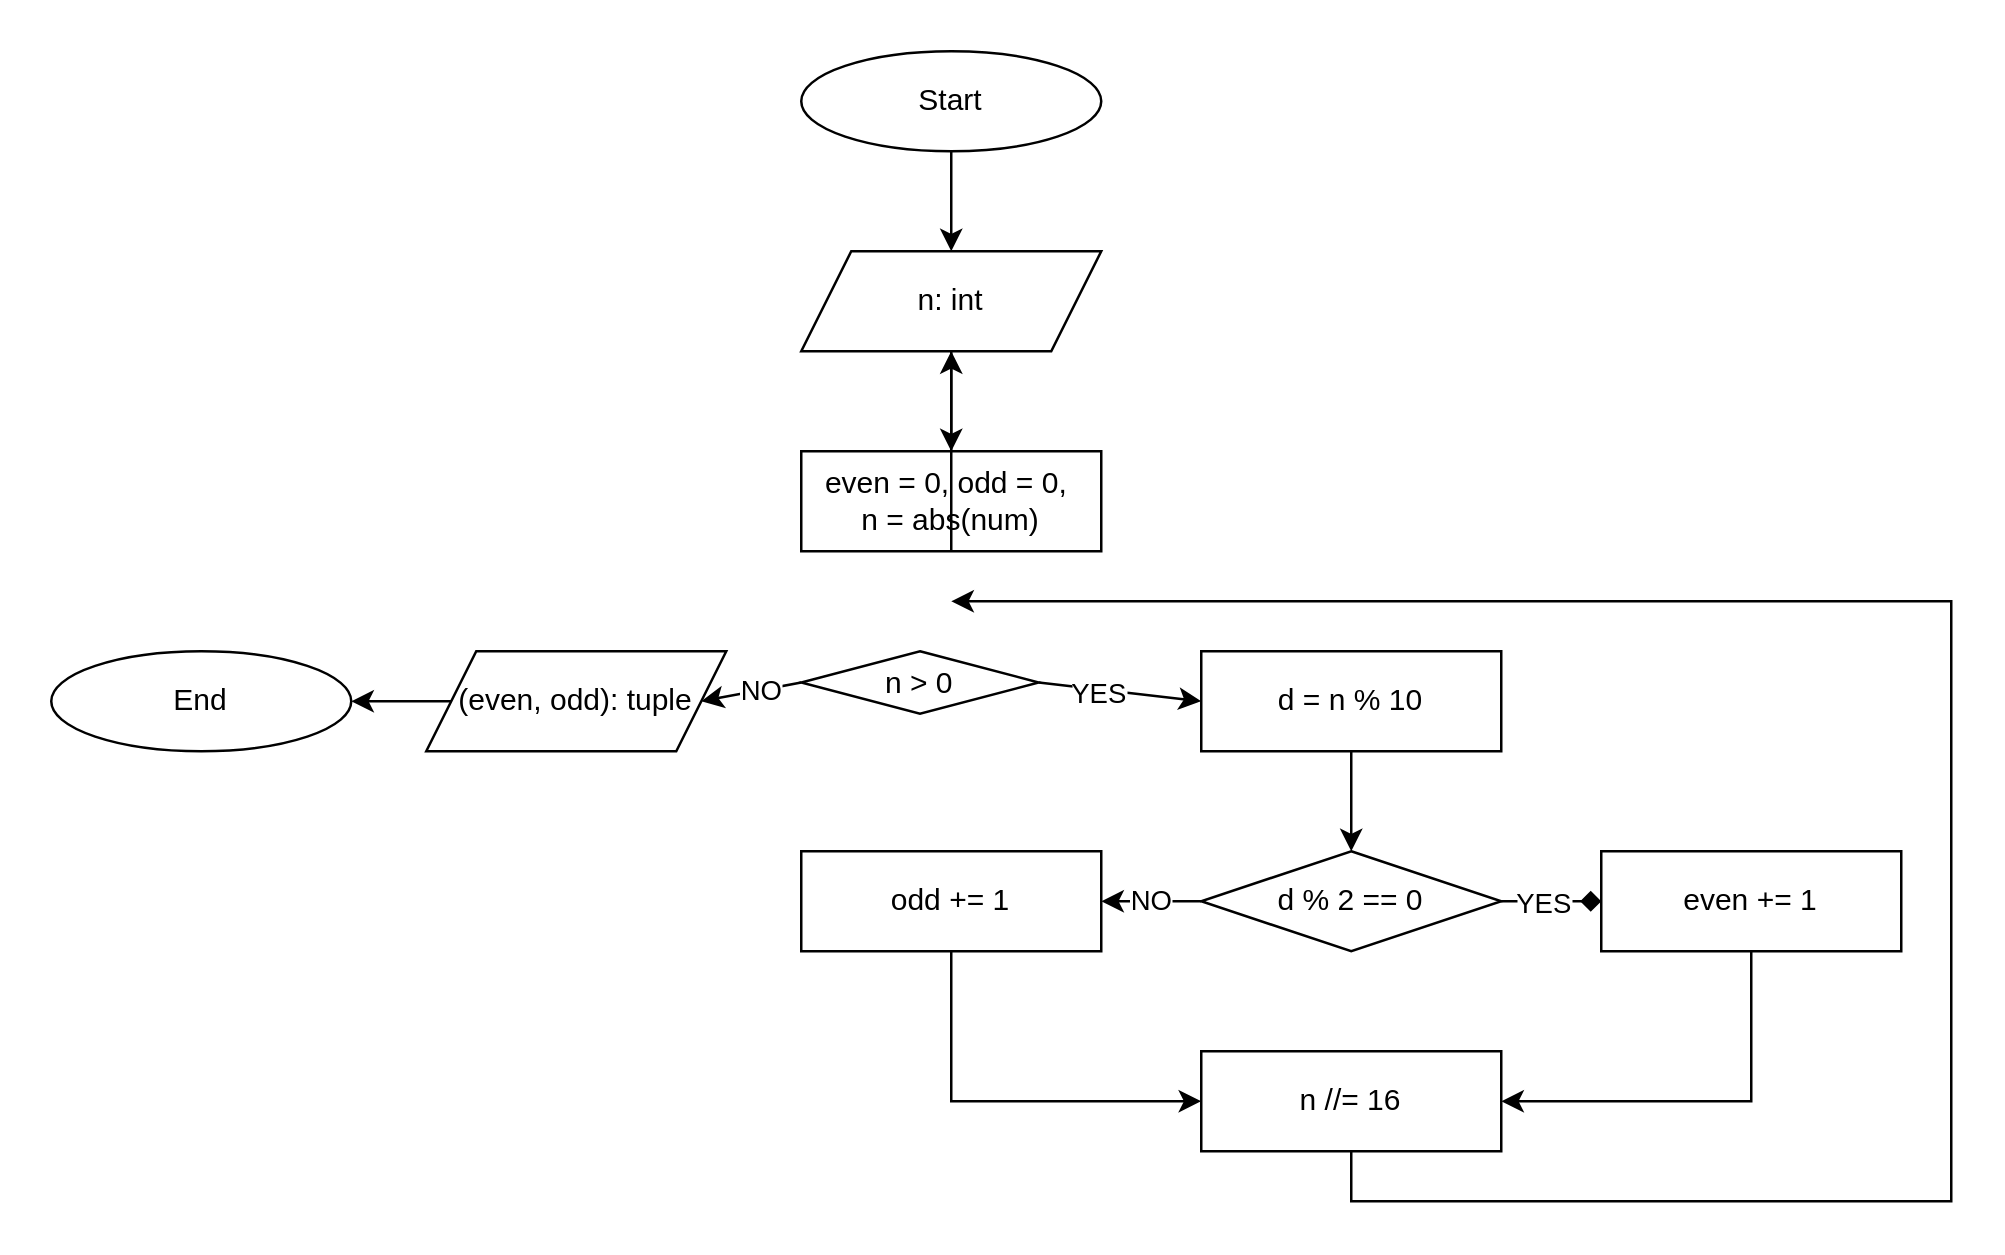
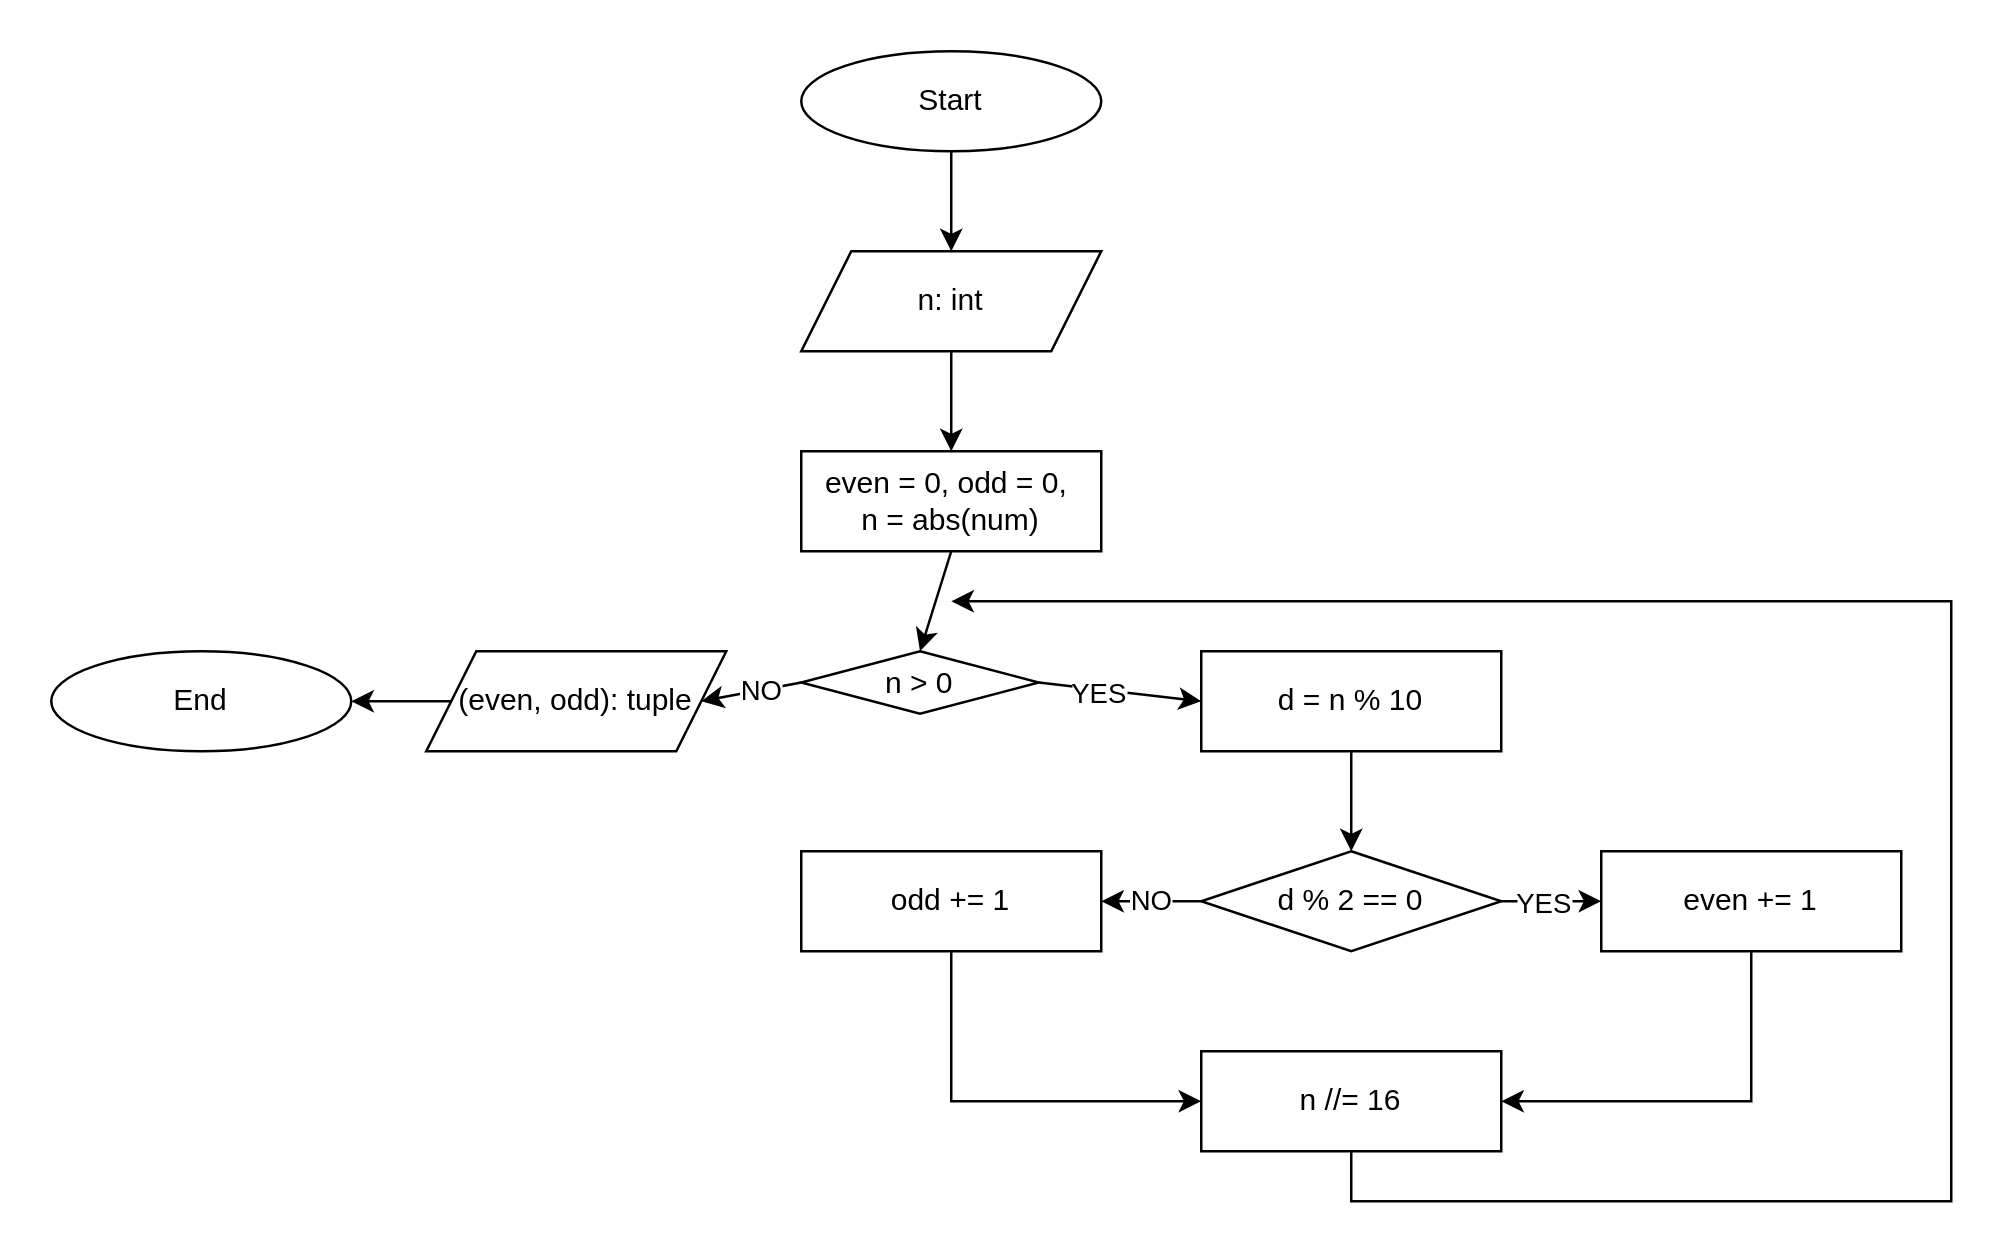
edge "even = 0, odd = 0, n = abs(num)" -> "n: int": now "even = 0, odd = 0, n = abs(num)" -> "n > 0"
edge "d % 2 == 0" -> "even += 1": arrowhead diamond -> classic
